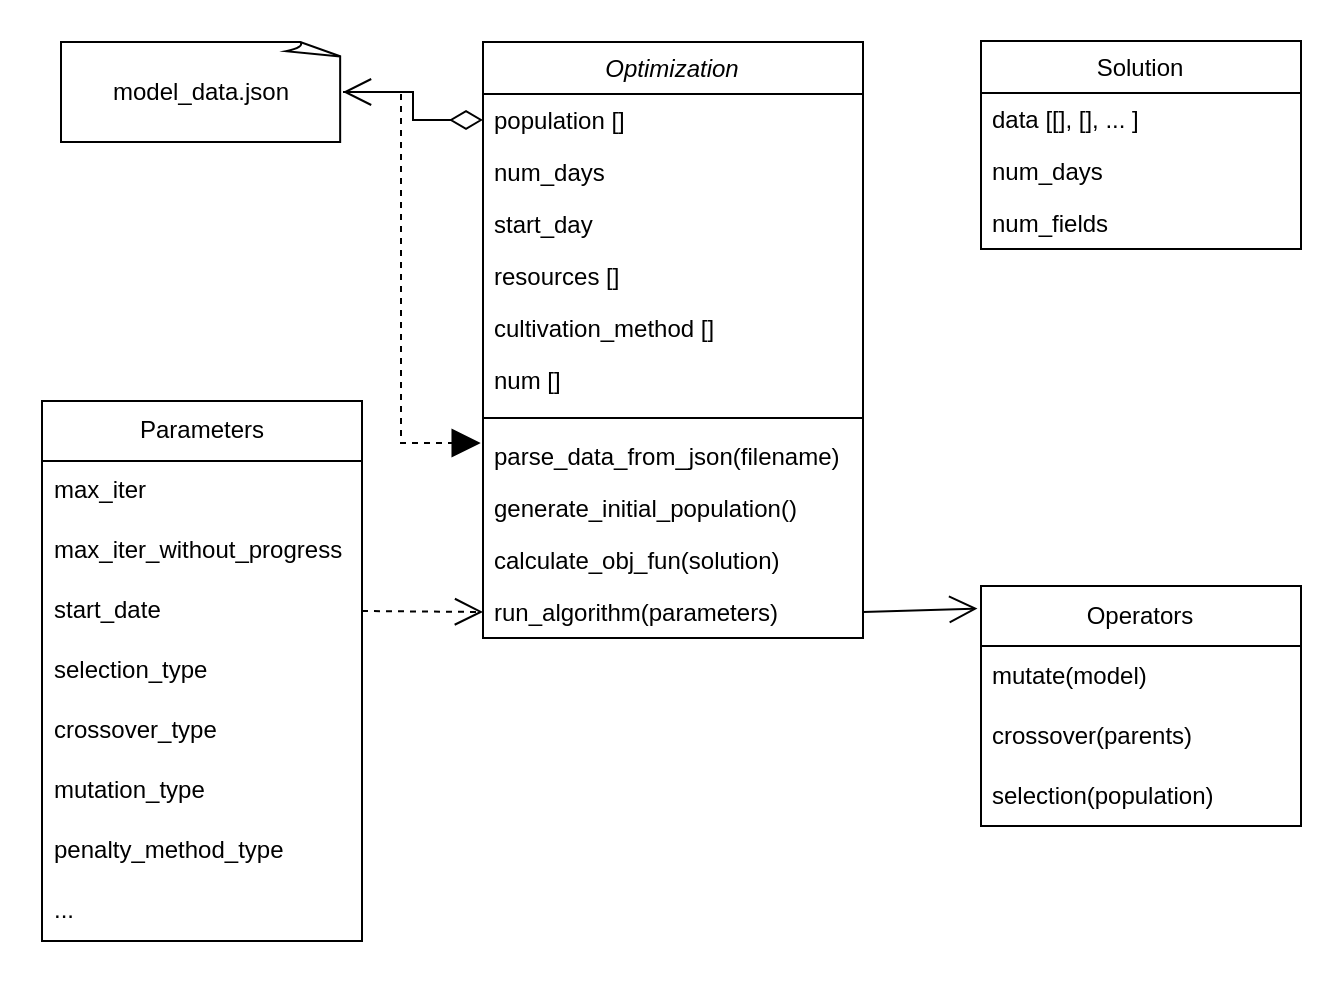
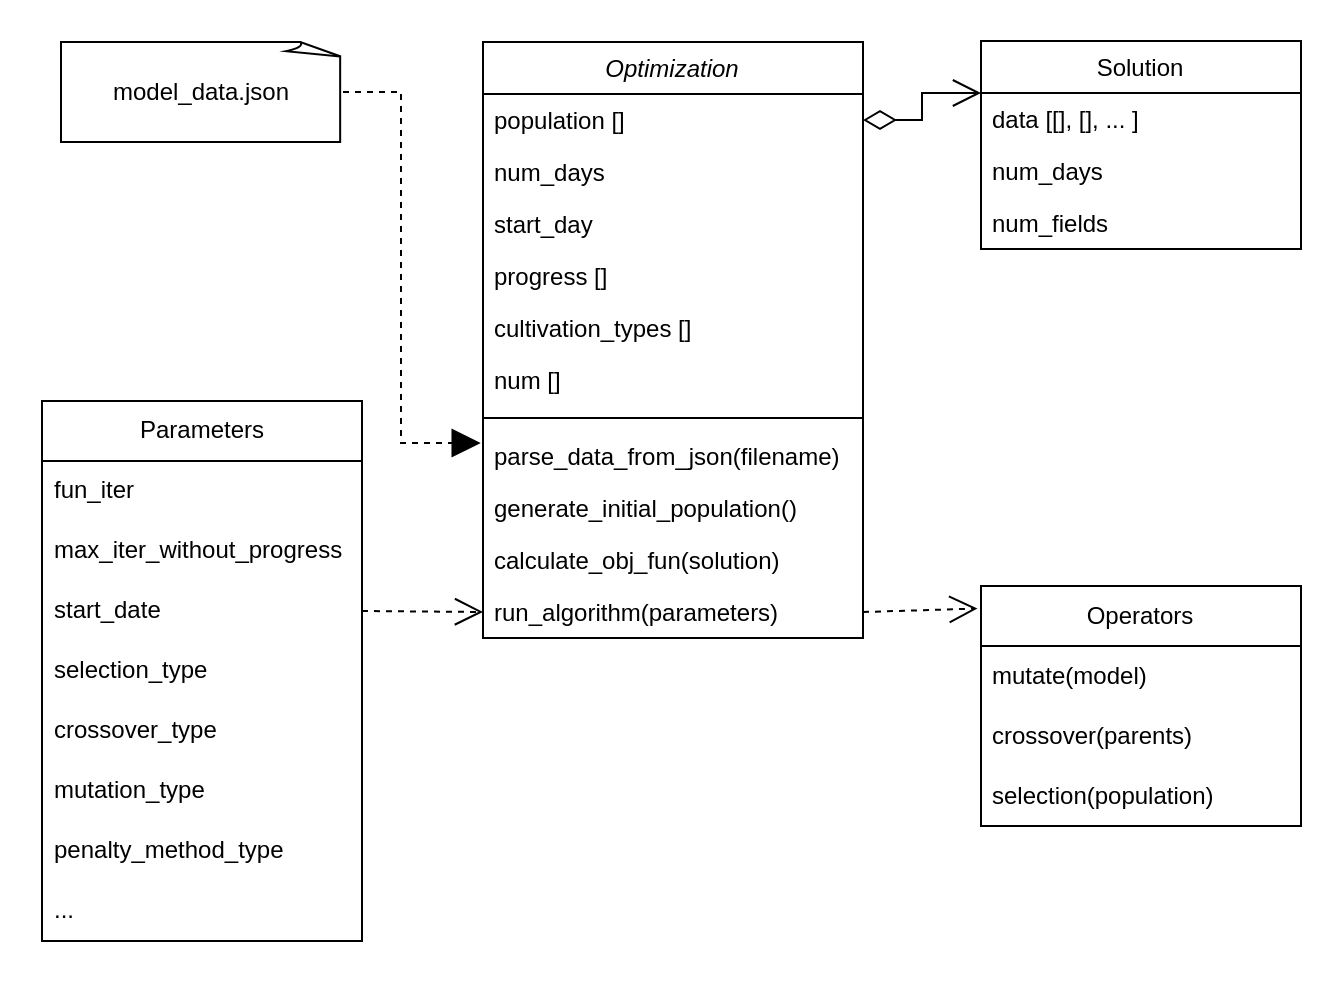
edge "model_data.json" -- "population []": now "Solution" -- "population []"
node "resources []": label "resources []" -> "progress []"
node "cultivation_method []": label "cultivation_method []" -> "cultivation_types []"
node "max_iter": label "max_iter" -> "fun_iter"
edge "run_algorithm(parameters)" -> "Operators": style solid -> dashed
